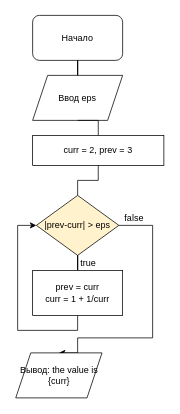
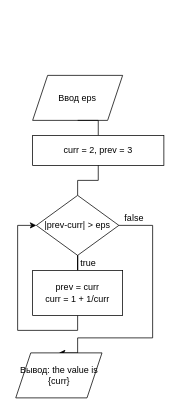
node "Начало": removed
edge "Начало" -- "Ввод eps": removed
node "|prev-curr| > eps": fillcolor #fff2cc -> #ffffff
